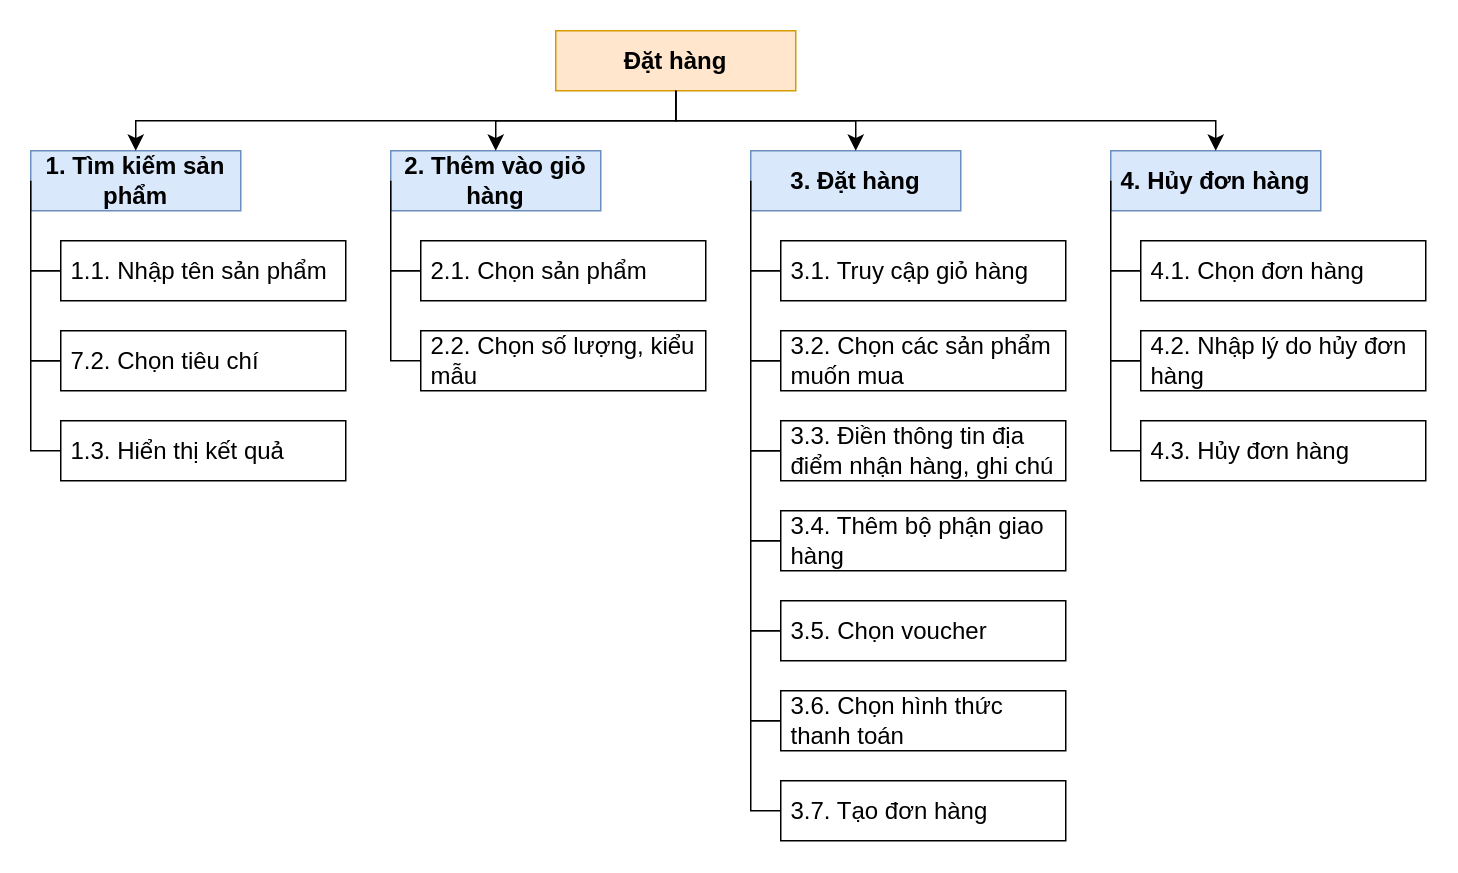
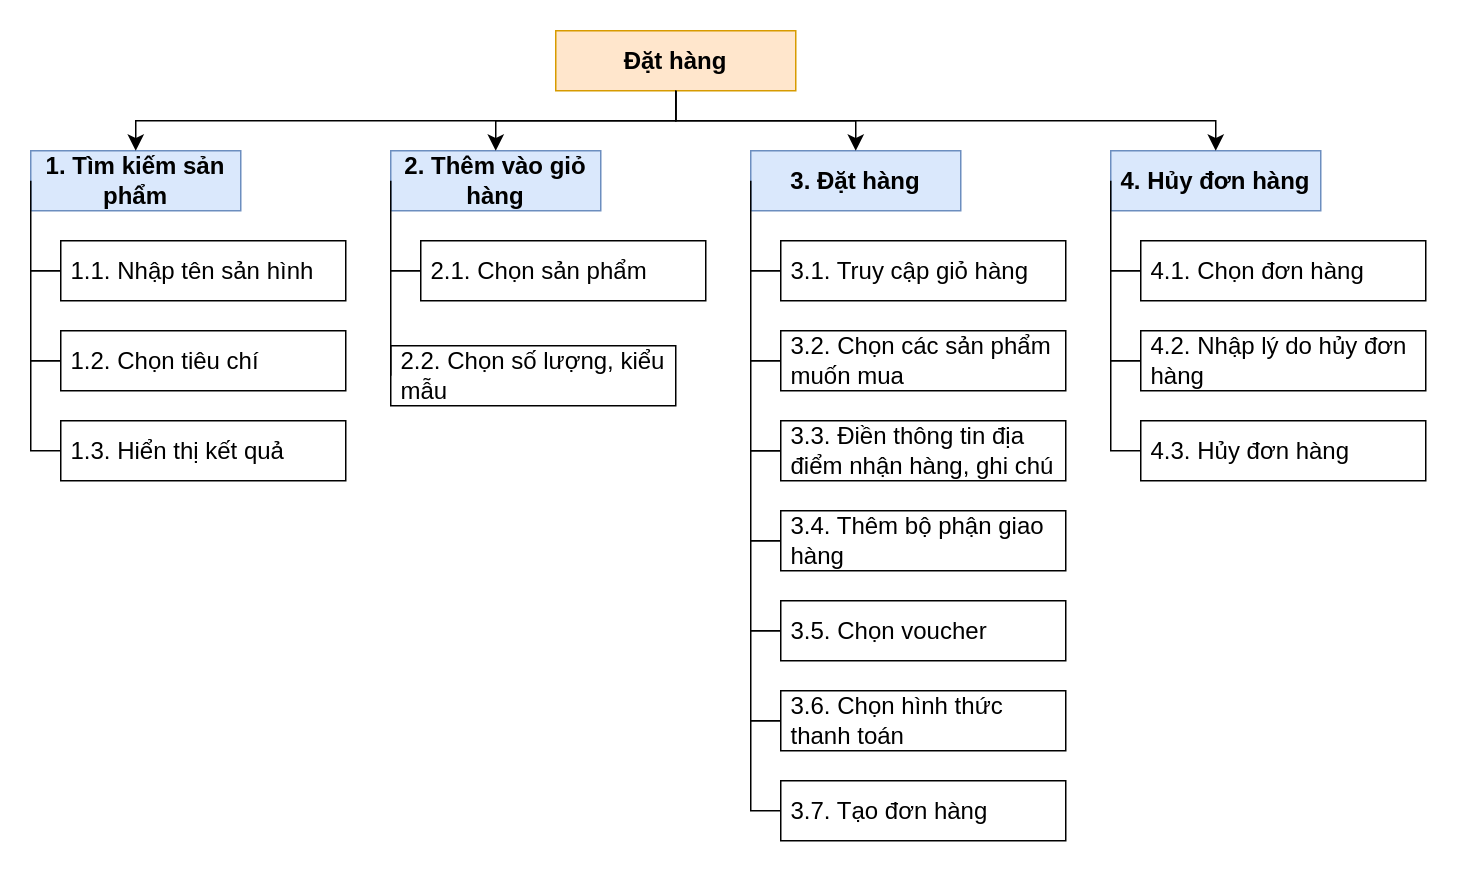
node "1.1. Nhập tên sản phẩm": label "1.1. Nhập tên sản phẩm" -> "1.1. Nhập tên sản hình"
node "7.2. Chọn tiêu chí": label "7.2. Chọn tiêu chí" -> "1.2. Chọn tiêu chí"
node "2.2. Chọn số lượng, kiểu mẫu": moved (563, 361) -> (533, 376)
